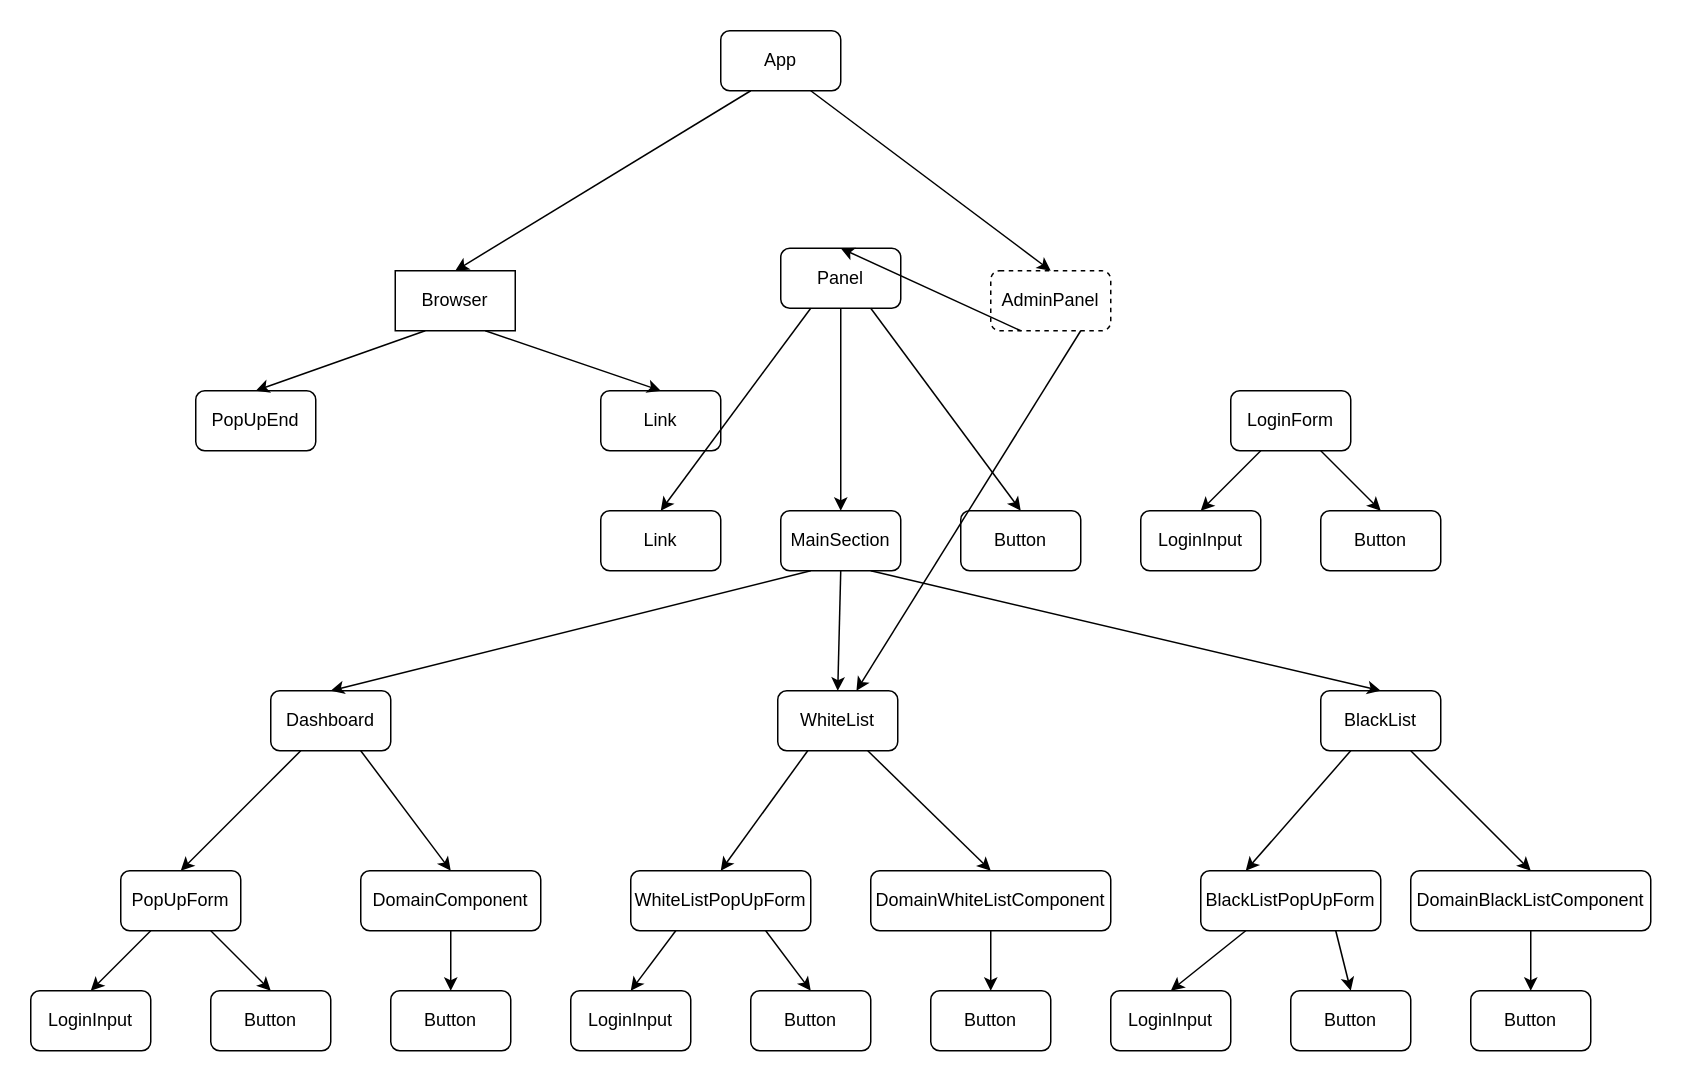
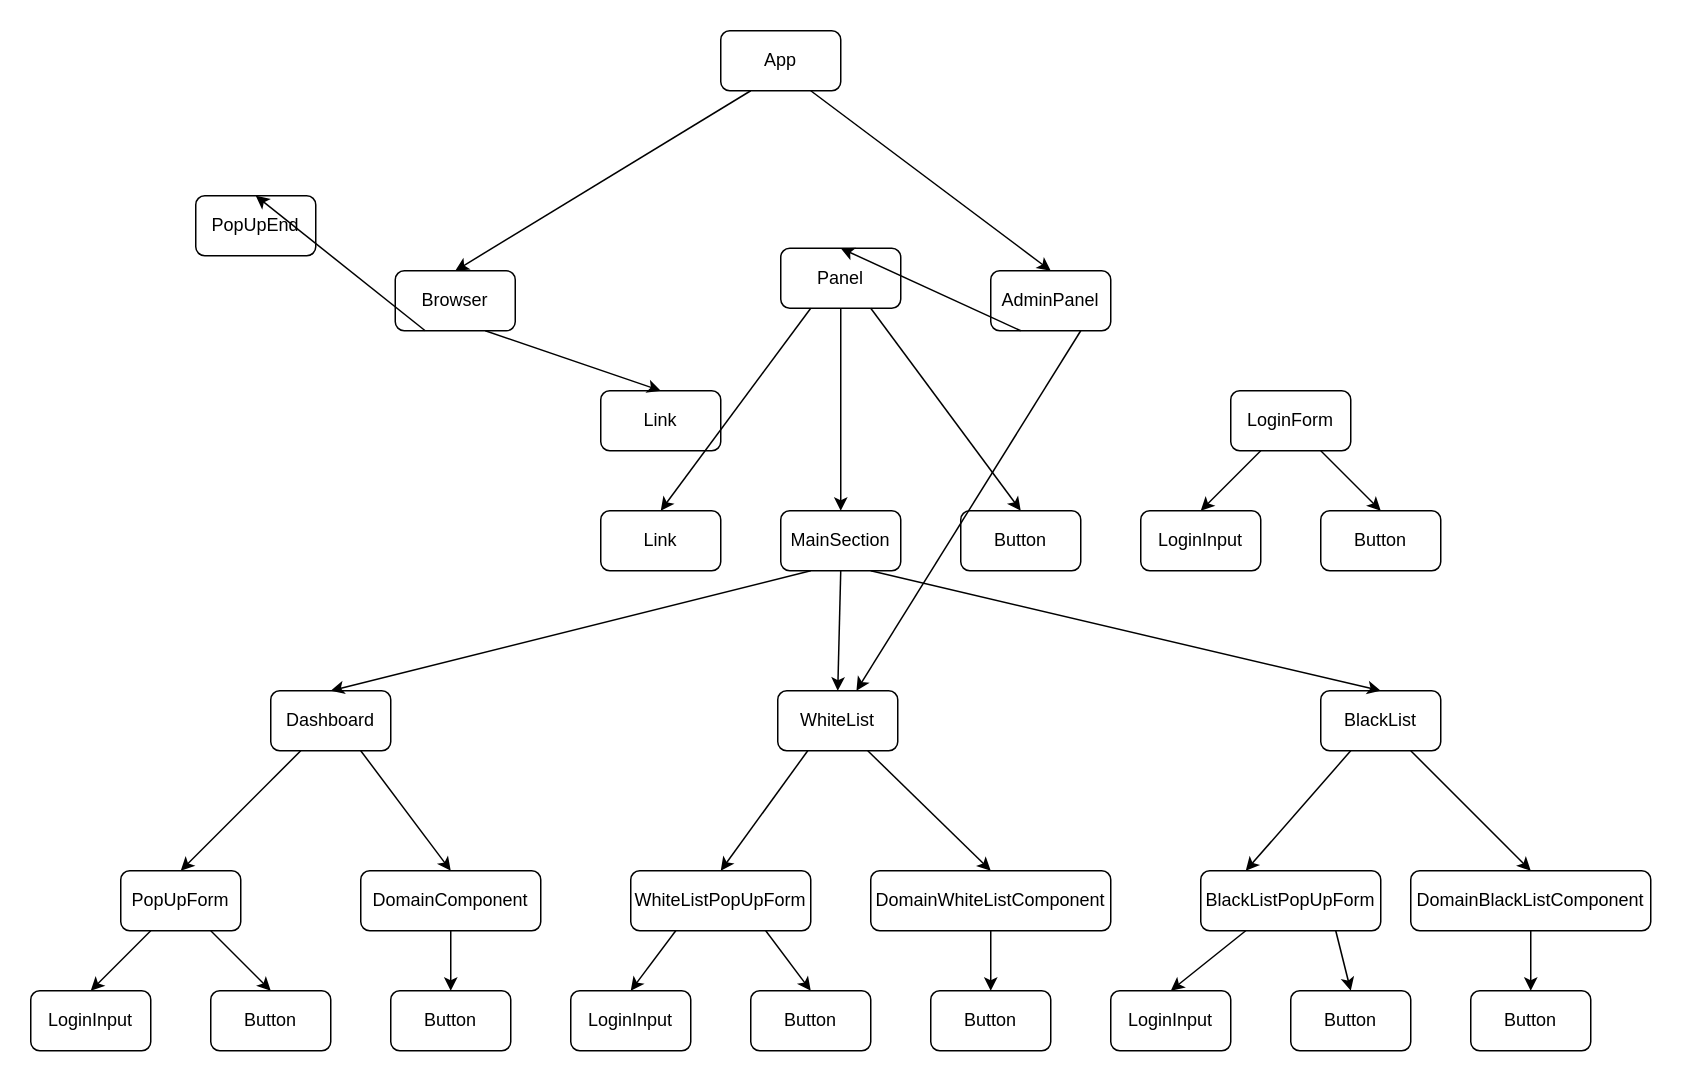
node "Browser": shape rectangle -> rounded rectangle
node "AdminPanel": style dashed -> solid
node "PopUpEnd": moved (256, 421) -> (256, 226)
